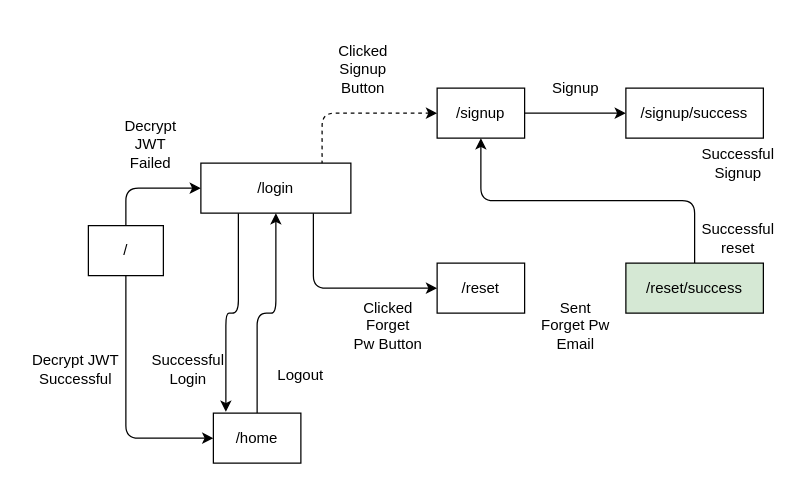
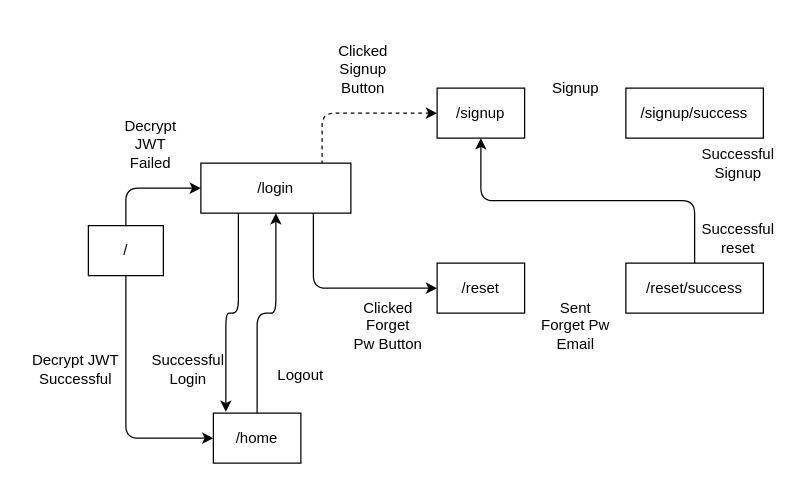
edge "/signup" -> "/signup/success": removed
node "/reset/success": fillcolor #d5e8d4 -> #ffffff
